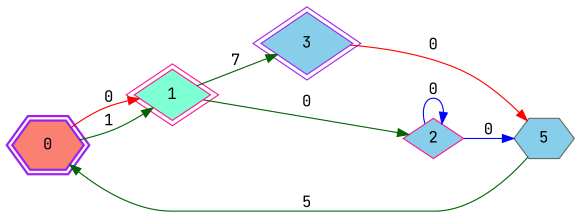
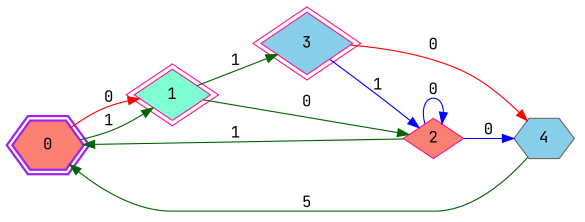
node "3": color purple -> deeppink
edge "1" -> "3": label "7" -> "1"
edge "3" -> "2": added, label "1"
node "2": fillcolor skyblue -> salmon
node "5": label "5" -> "4"
edge "2" -> "0": added, label "1"
